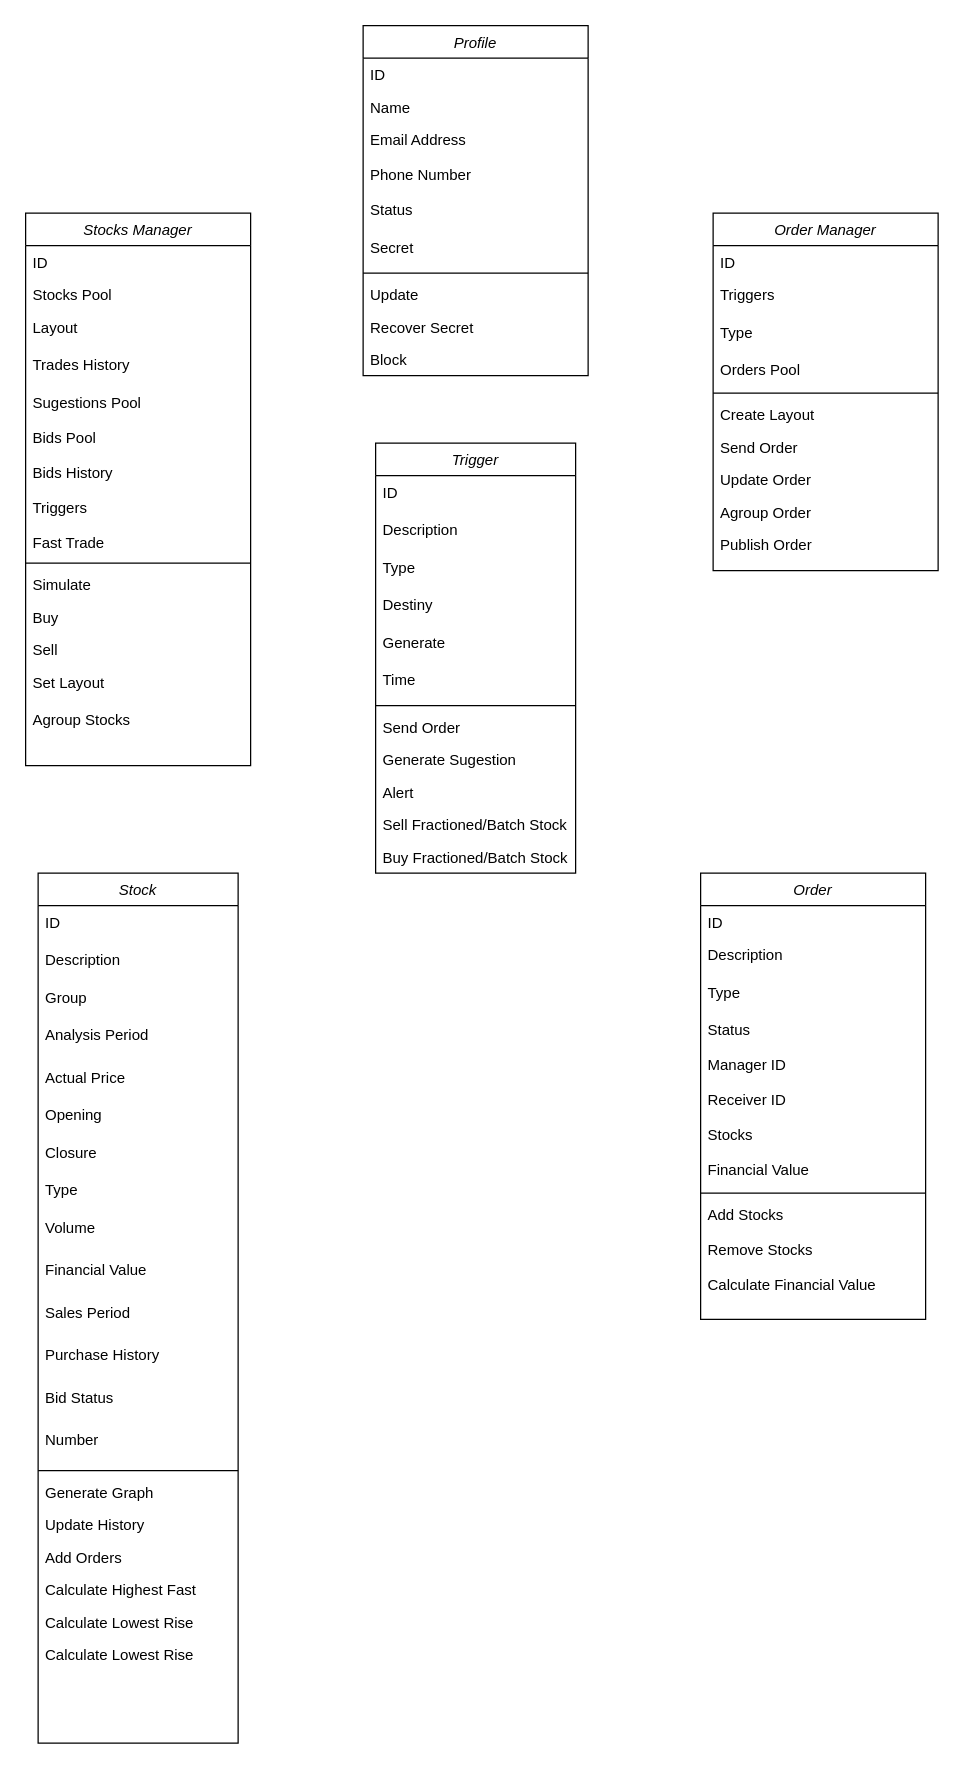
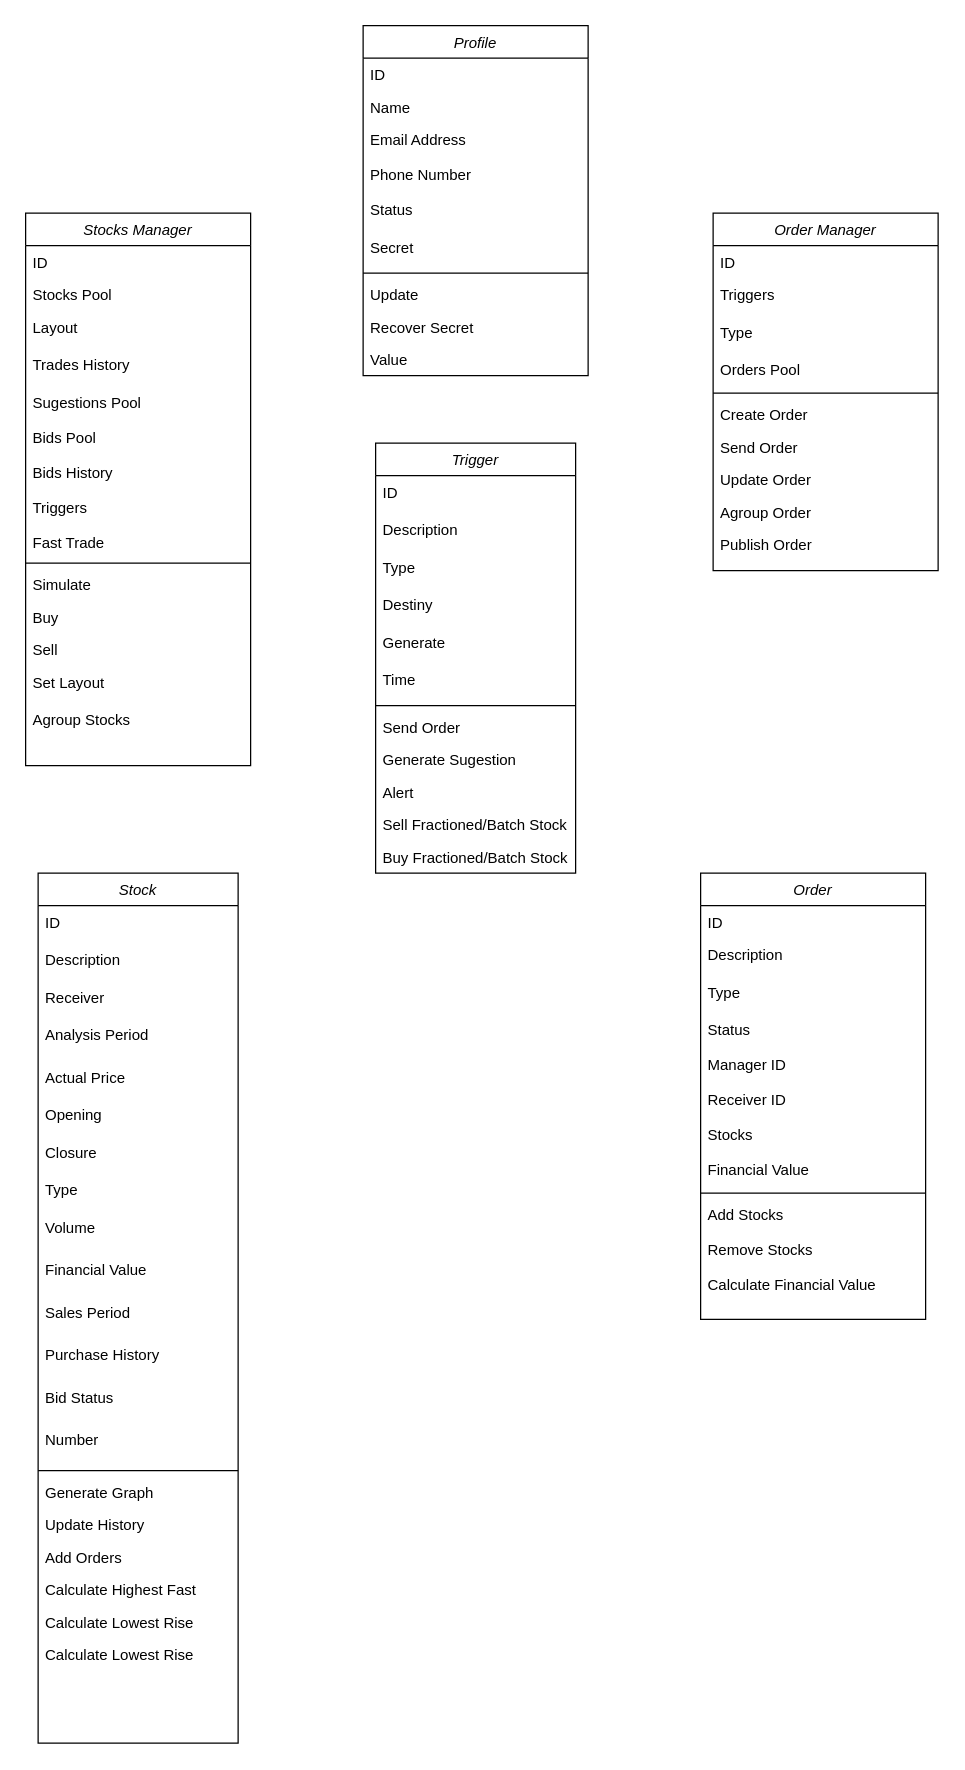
node "Block": label "Block" -> "Value"
node "Create Layout": label "Create Layout" -> "Create Order"
node "Group": label "Group" -> "Receiver"
